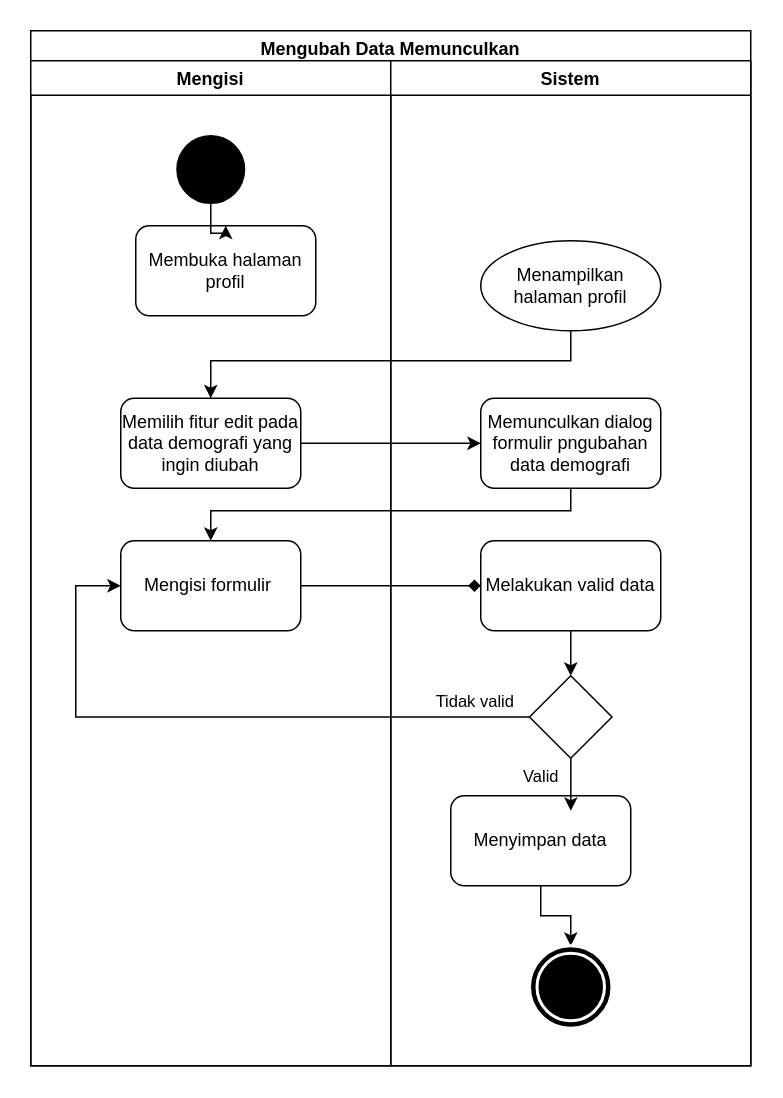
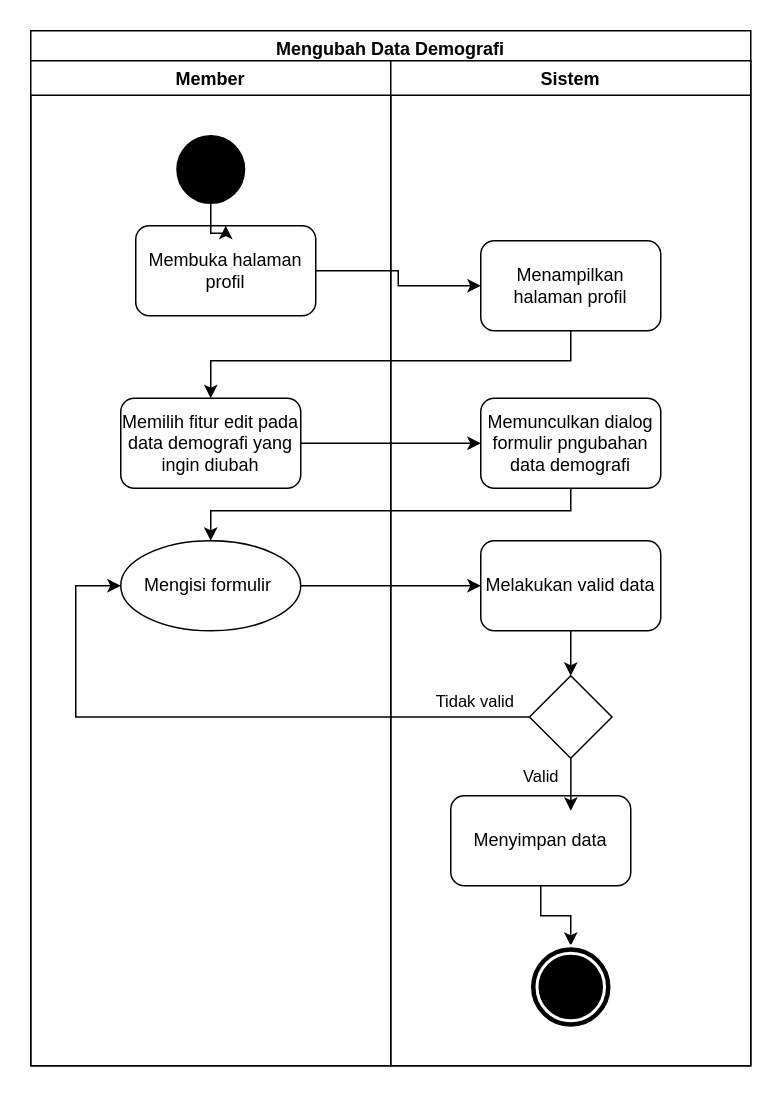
node "Mengubah Data Memunculkan": label "Mengubah Data Memunculkan" -> "Mengubah Data Demografi"
node "Mengisi": label "Mengisi" -> "Member"
edge "Membuka halaman profil" -> "Menampilkan halaman profil": added
node "Menampilkan halaman profil": shape ellipse -> rounded rectangle
node "Mengisi formulir": shape rounded rectangle -> ellipse
edge "Mengisi formulir" -> "Melakukan valid data": arrowhead diamond -> classic
